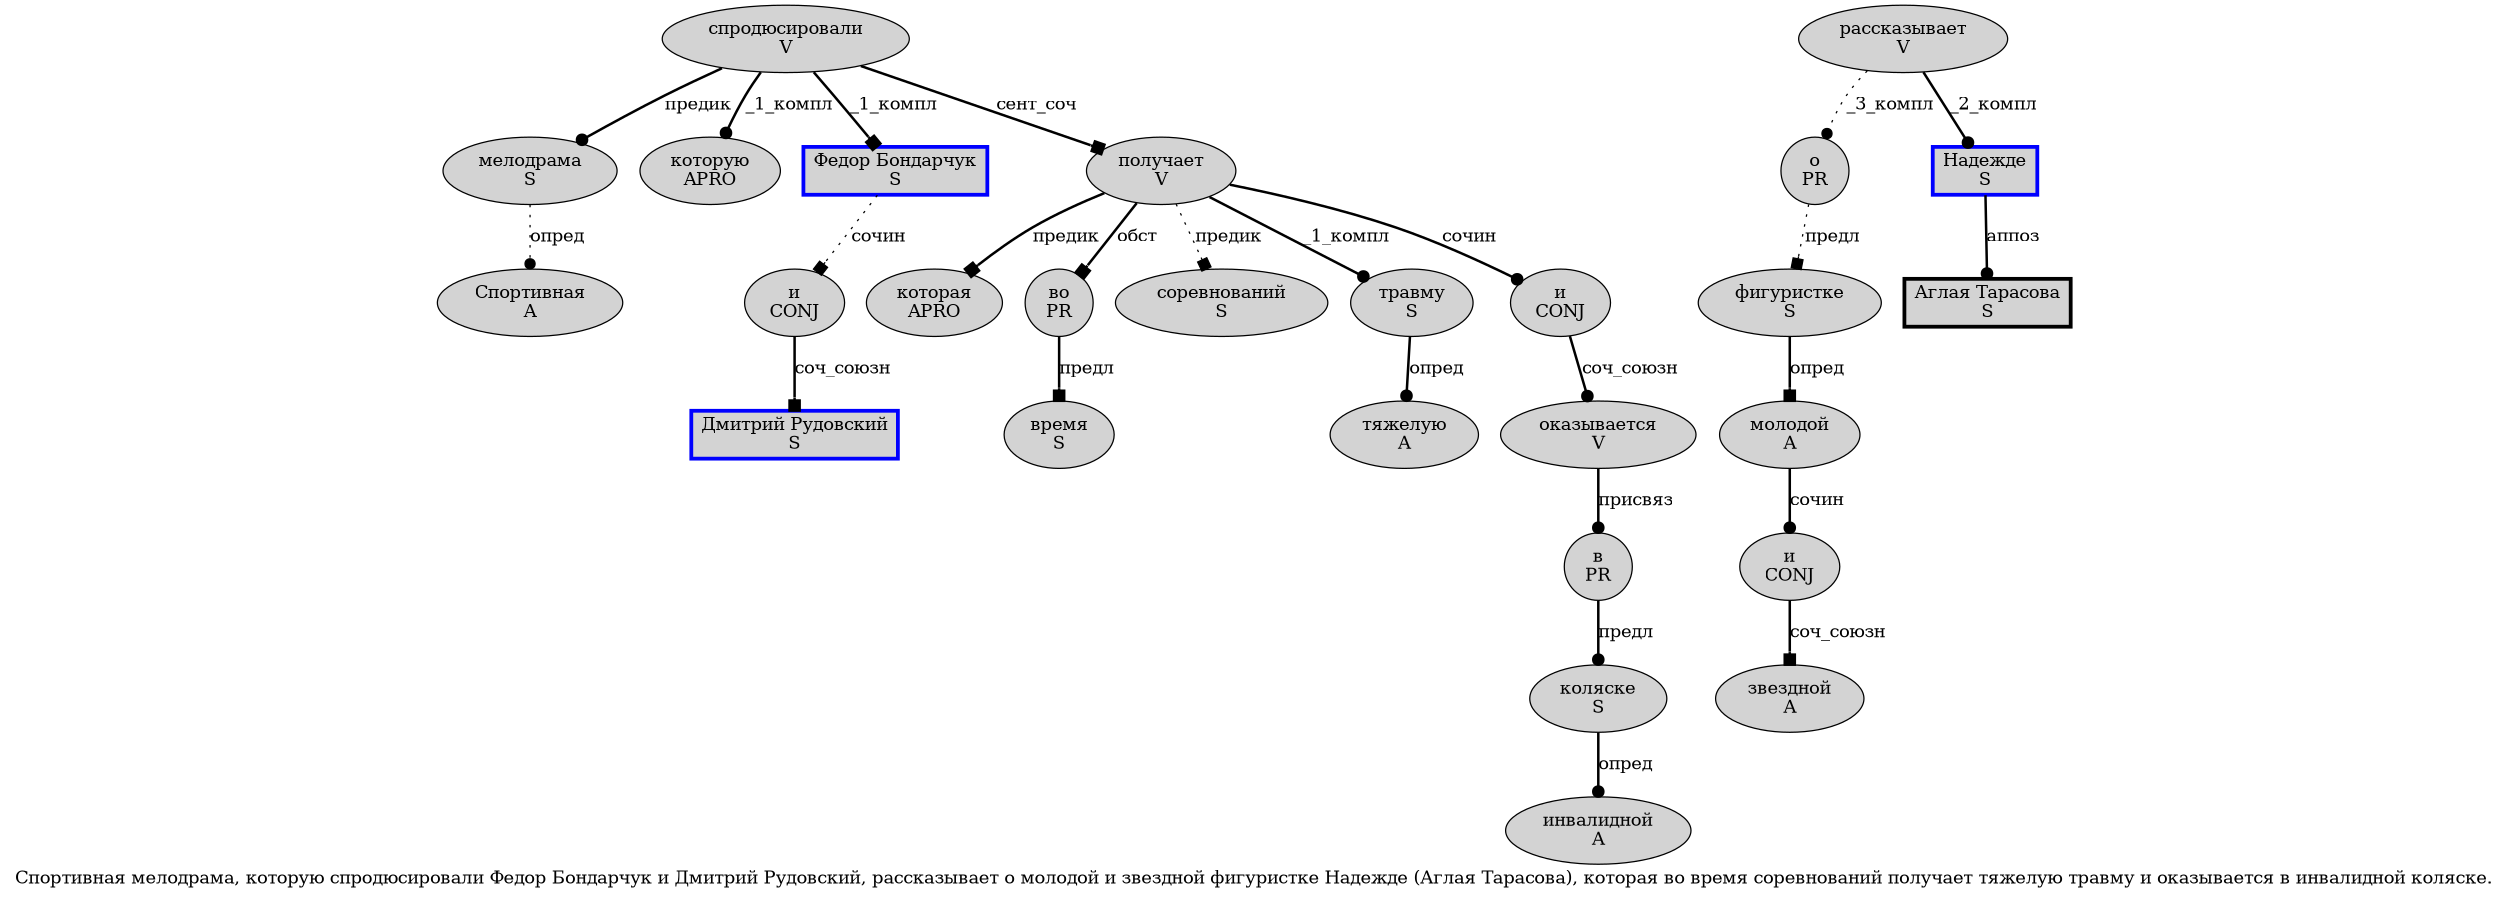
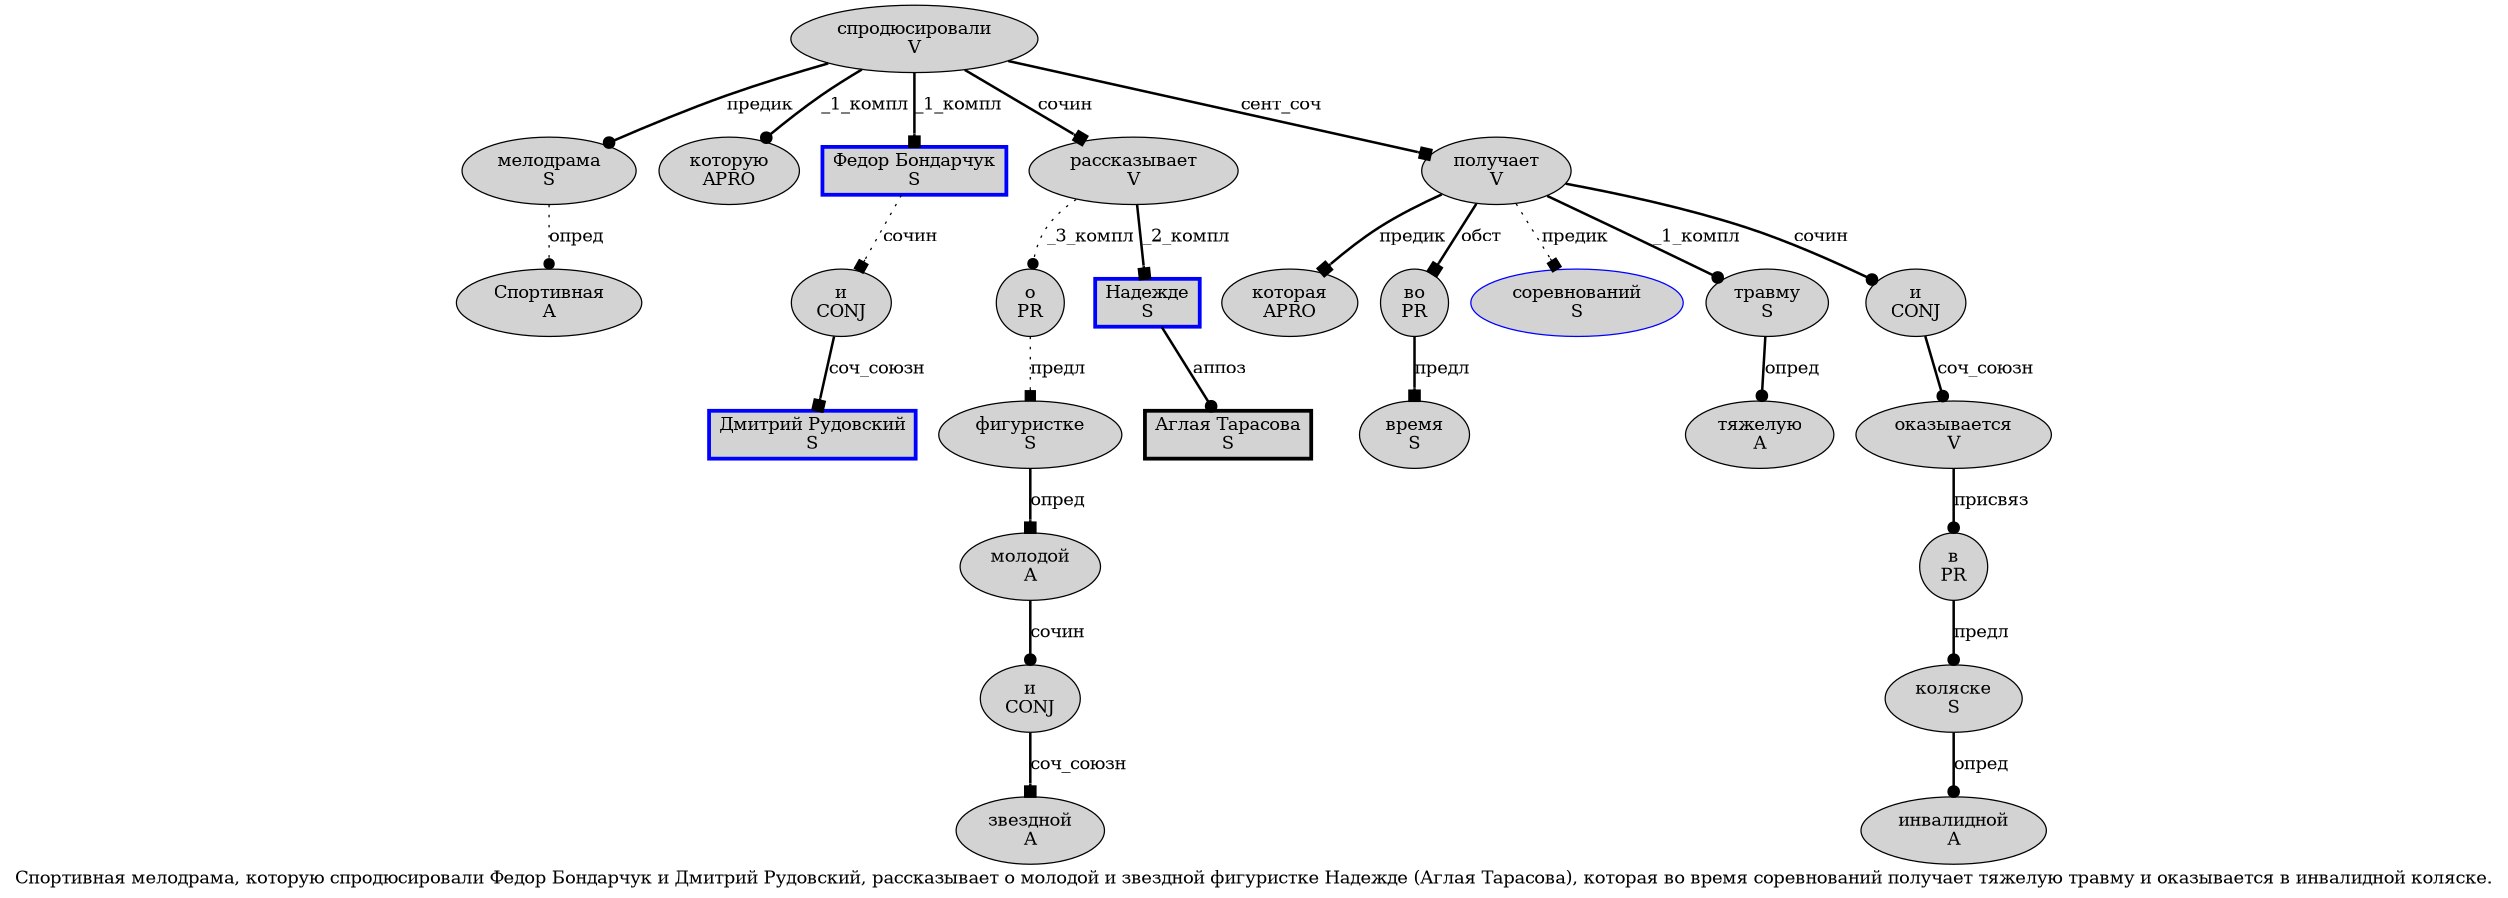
edge "спродюсировали V" -> "рассказывает V": added, label "сочин"
edge "рассказывает V" -> "Надежде S": arrowhead dot -> box
node "соревнований S": color black -> blue
